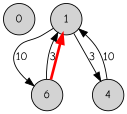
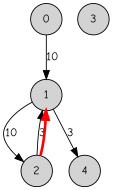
node "3": added
edge "4" -> "1": now "0" -> "1"
node "6": label "6" -> "2"
